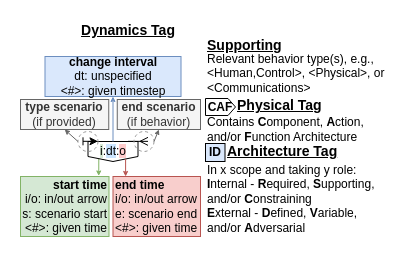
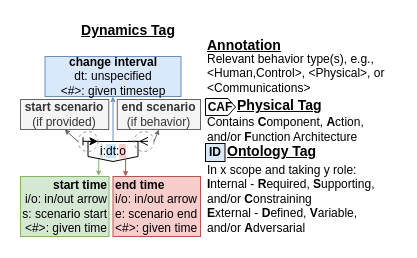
node "Supporting": label "Supporting" -> "Annotation"
node "type scenario (if provided)": label "type scenario (if provided)" -> "start scenario (if provided)"
node "Architecture Tag": label "Architecture Tag" -> "Ontology Tag"
